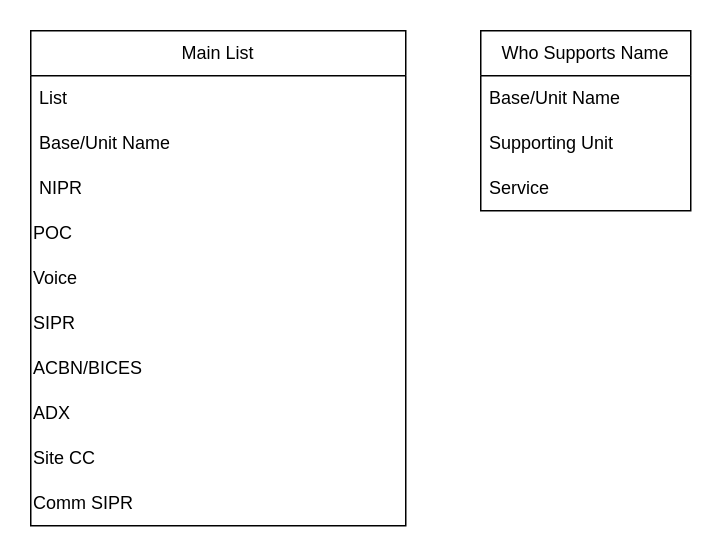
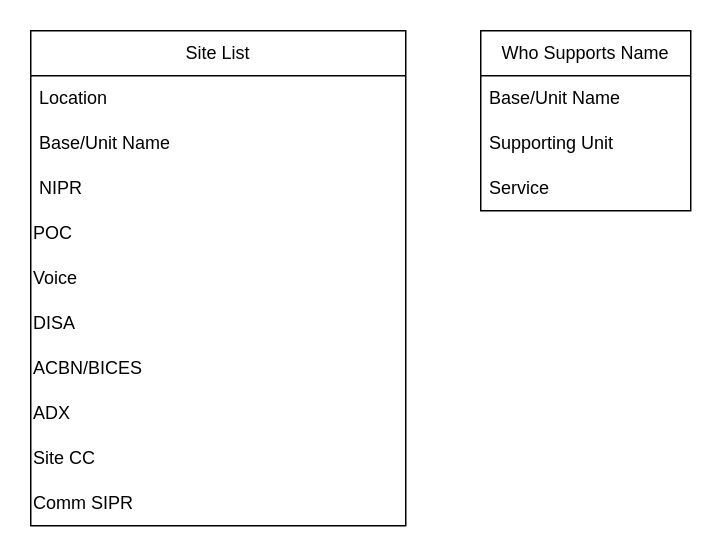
node "Main List": label "Main List" -> "Site List"
node "List": label "List" -> "Location"
node "SIPR": label "SIPR" -> "DISA"
